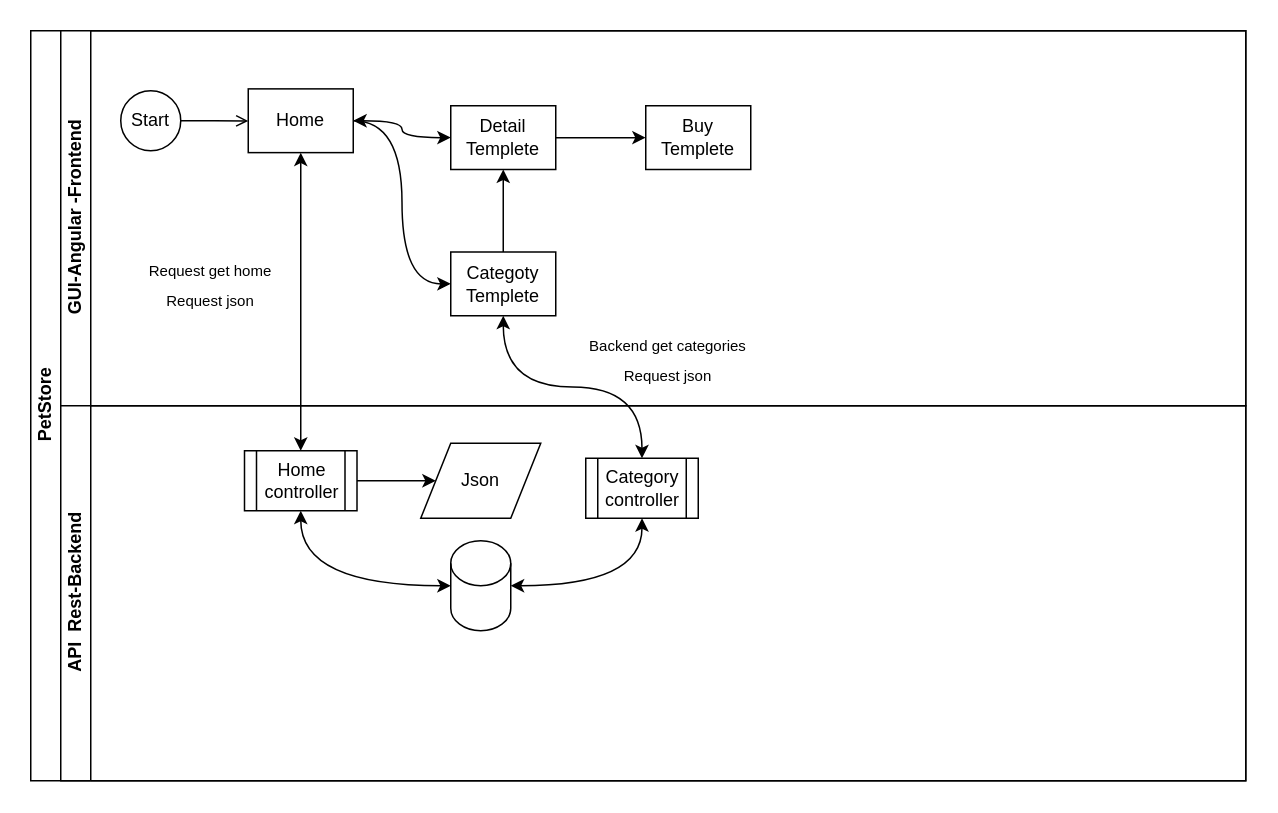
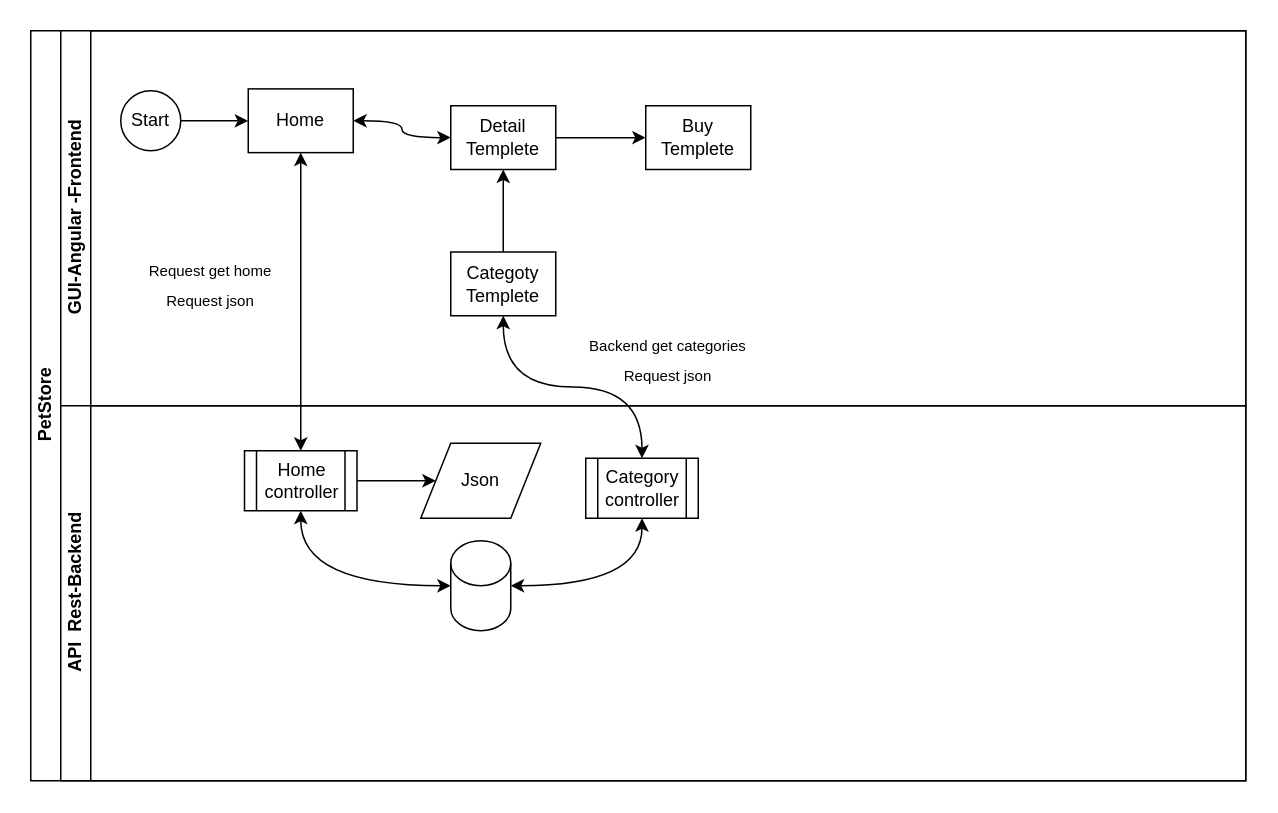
edge "Start" -> "Home": arrowhead open -> classic
edge "Home" -> "Categoty Templete": removed
